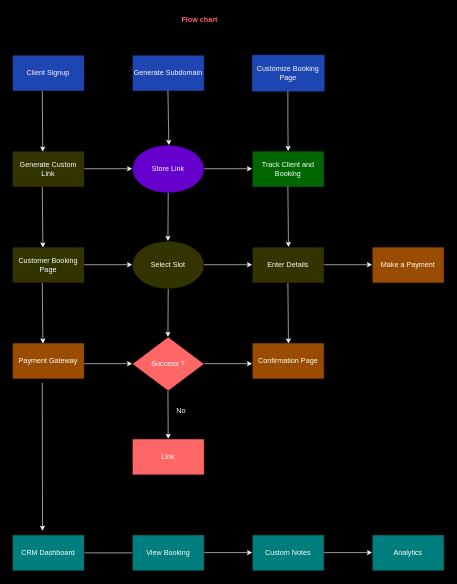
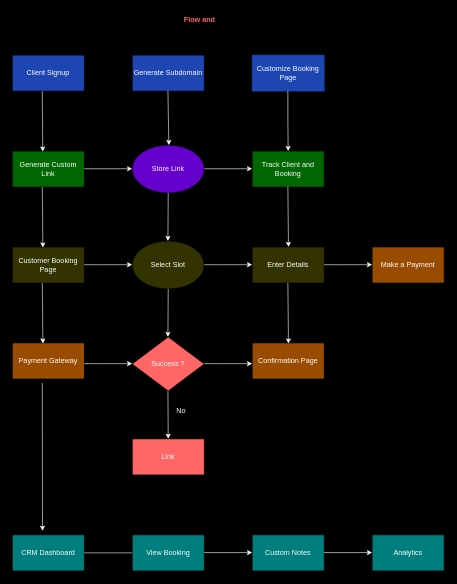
node "Flow chart": label "Flow chart" -> "Flow and"
node "Generate Custom Link": fillcolor #333300 -> #006600
